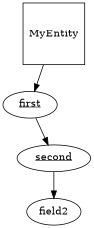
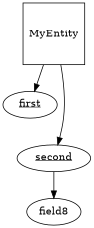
edge "first" -> "second": now "MyEntity" -> "second"
node "field2": label "field2" -> "field8"
